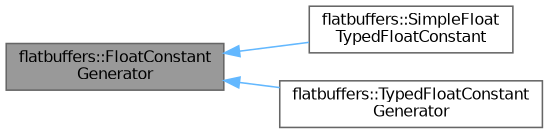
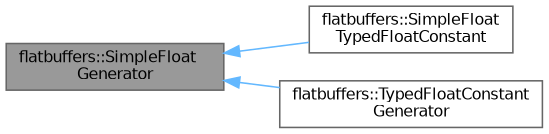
node "flatbuffers::FloatConstant Generator": label "flatbuffers::FloatConstant Generator" -> "flatbuffers::SimpleFloat Generator"
